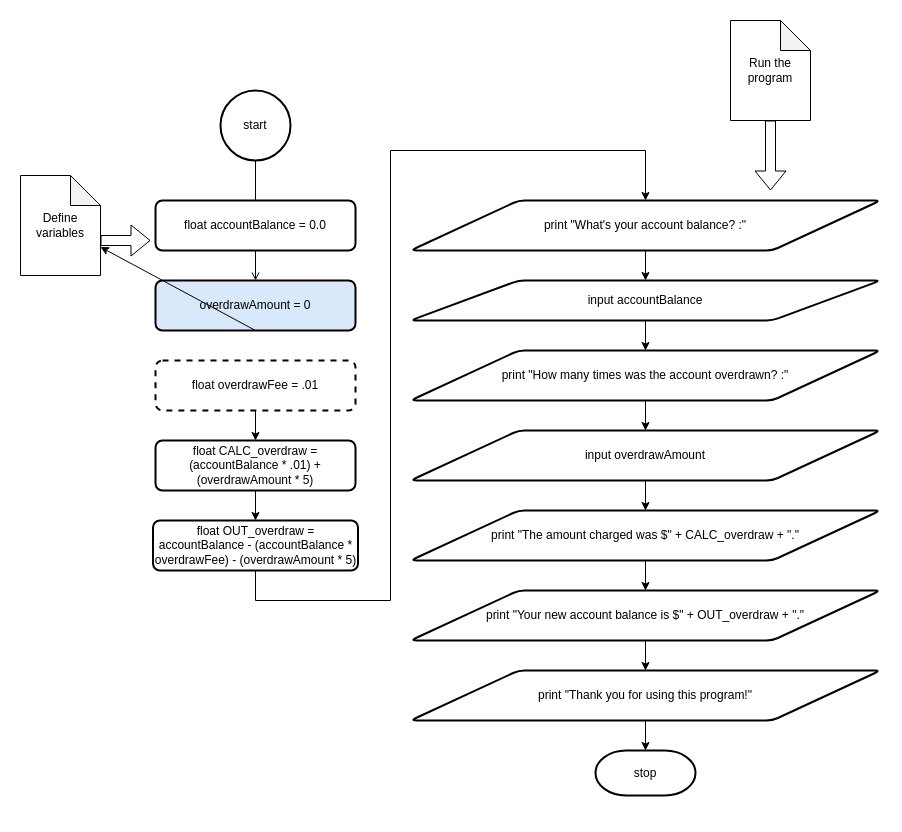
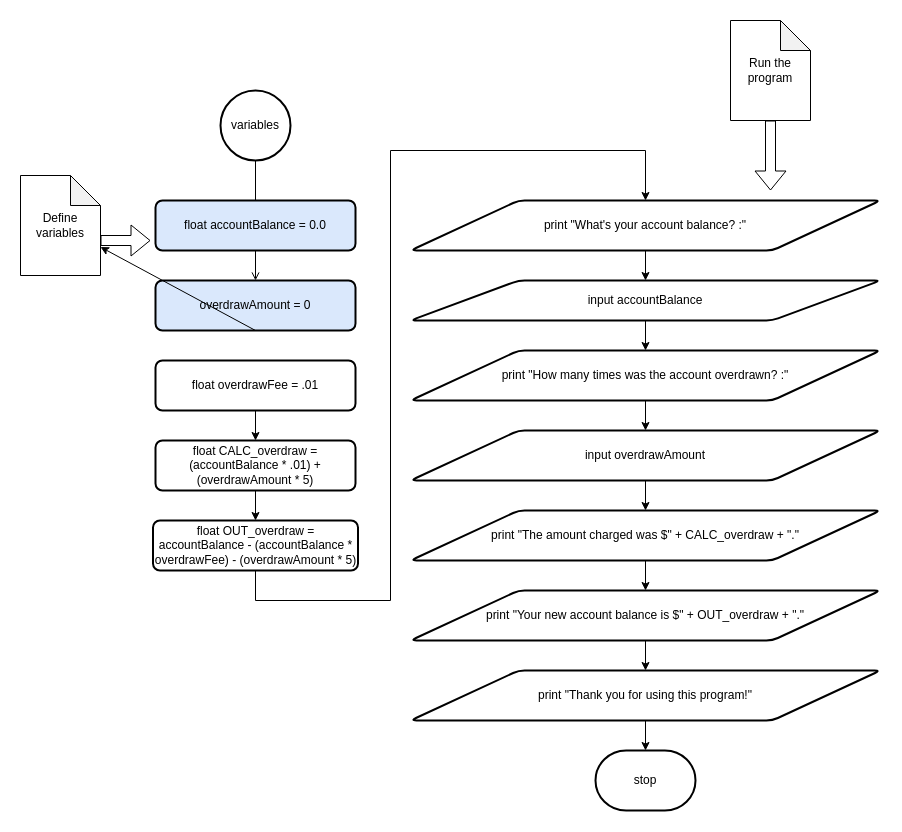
node "start": label "start" -> "variables"
node "float accountBalance = 0.0": fillcolor #ffffff -> #dae8fc
node "float overdrawFee = .01": style dashed -> solid
node "stop": size 100x45 -> 100x60
